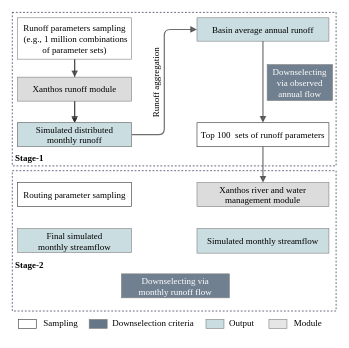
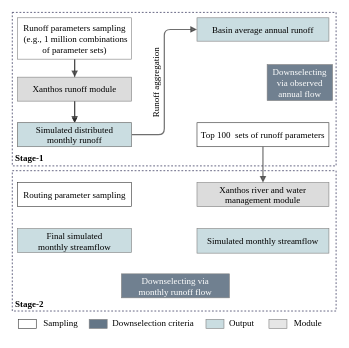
edge "Basin average annual runoff" -> "Top 100 sets of runoff parameters": removed
node "Stage-2": moved (43, 265) -> (43, 304)
